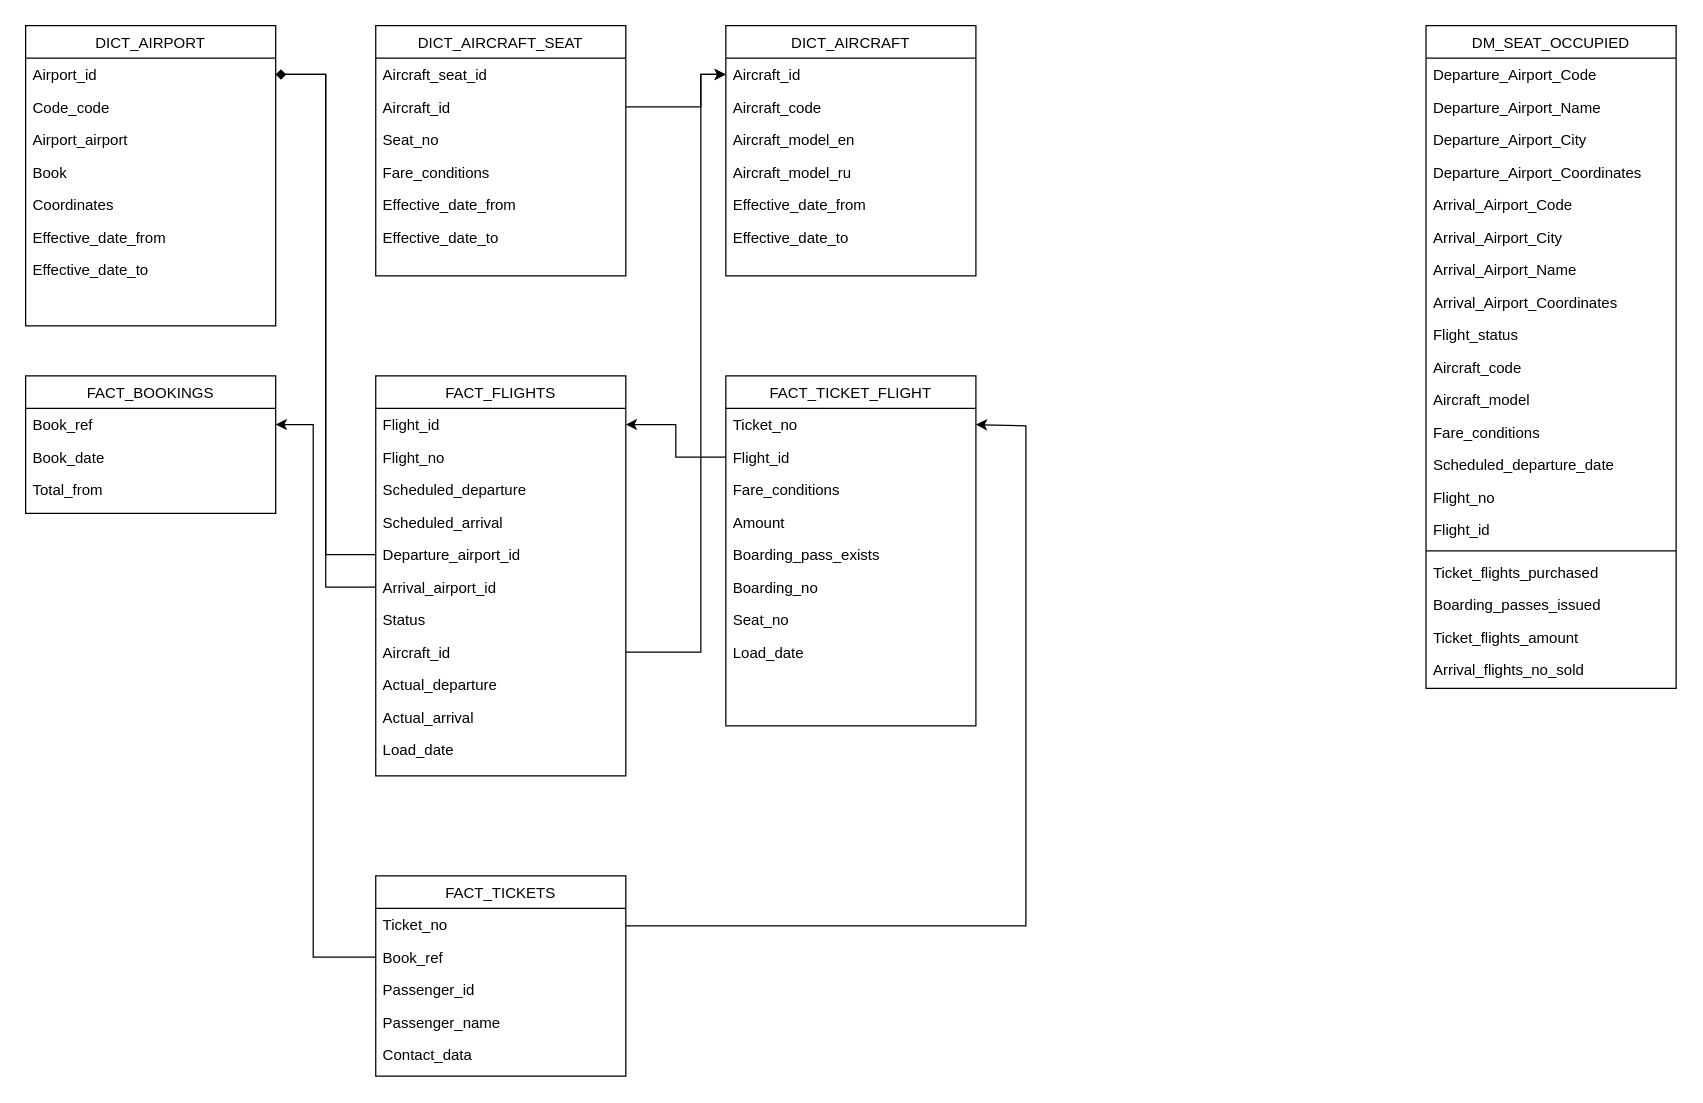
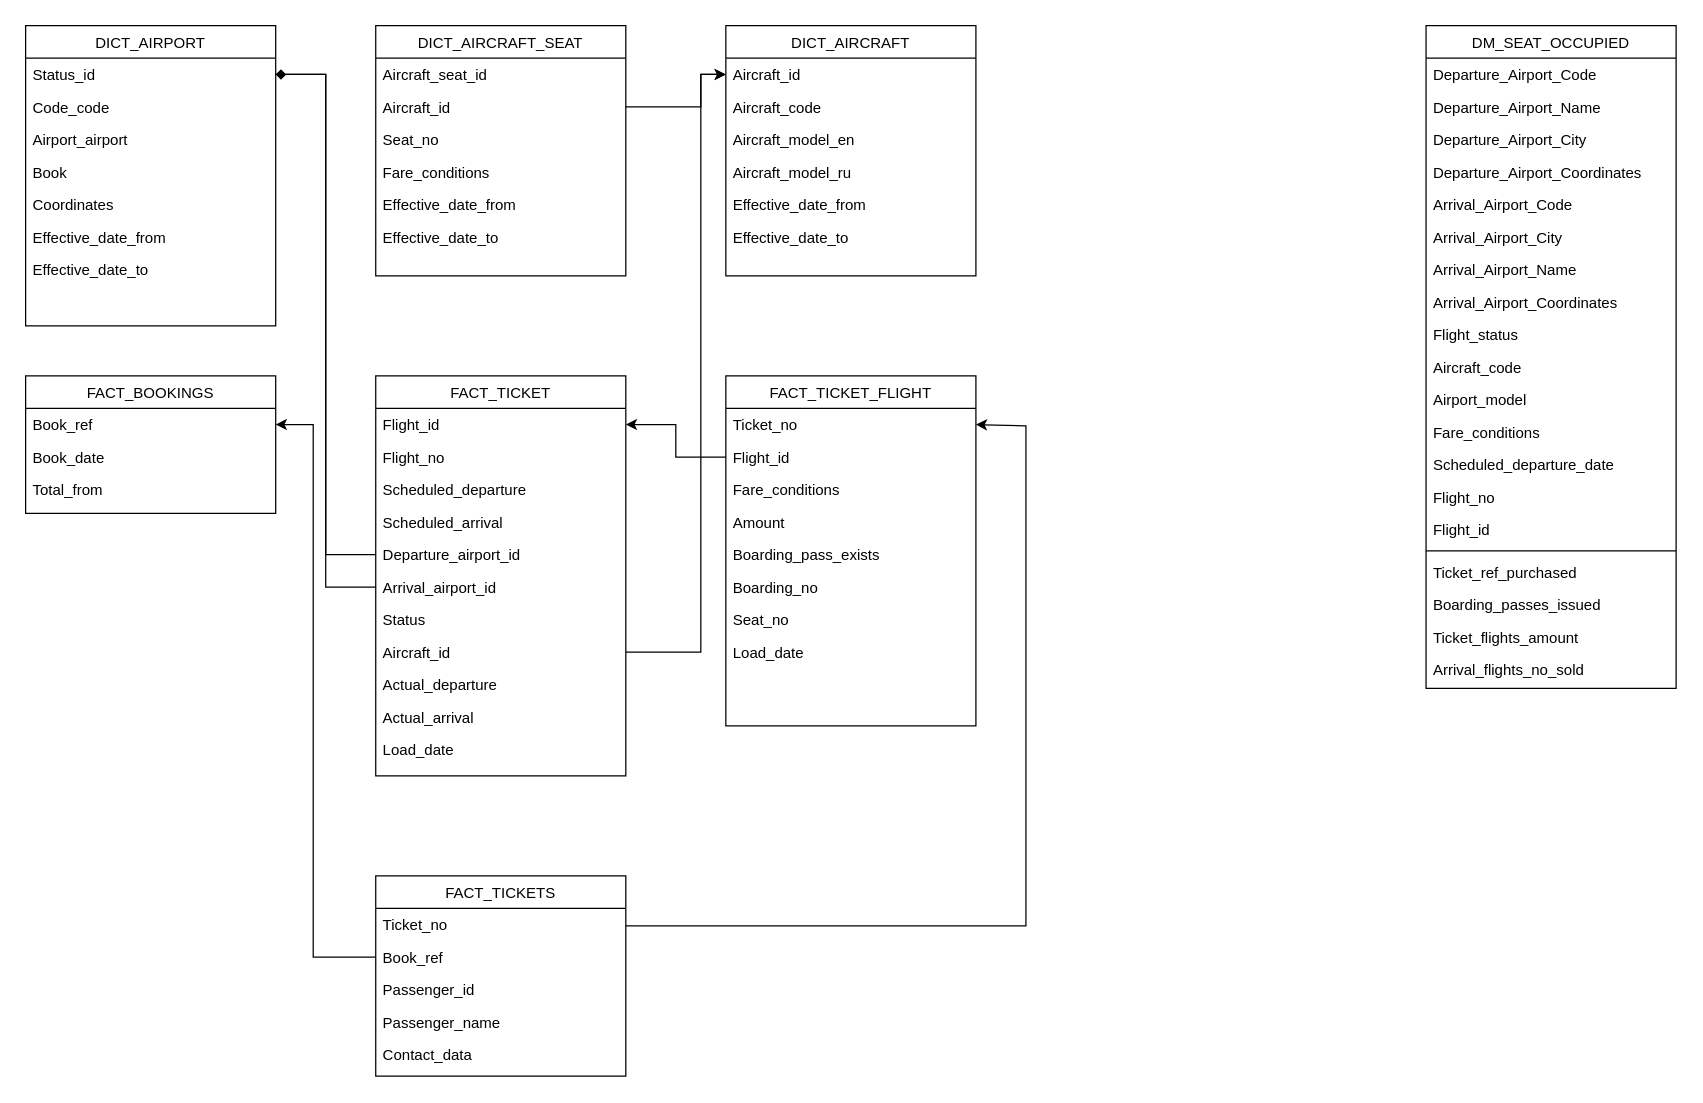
node "Airport_id": label "Airport_id" -> "Status_id"
node "FACT_FLIGHTS": label "FACT_FLIGHTS" -> "FACT_TICKET"
node "Aircraft_model": label "Aircraft_model" -> "Airport_model"
node "Ticket_flights_purchased": label "Ticket_flights_purchased" -> "Ticket_ref_purchased"
